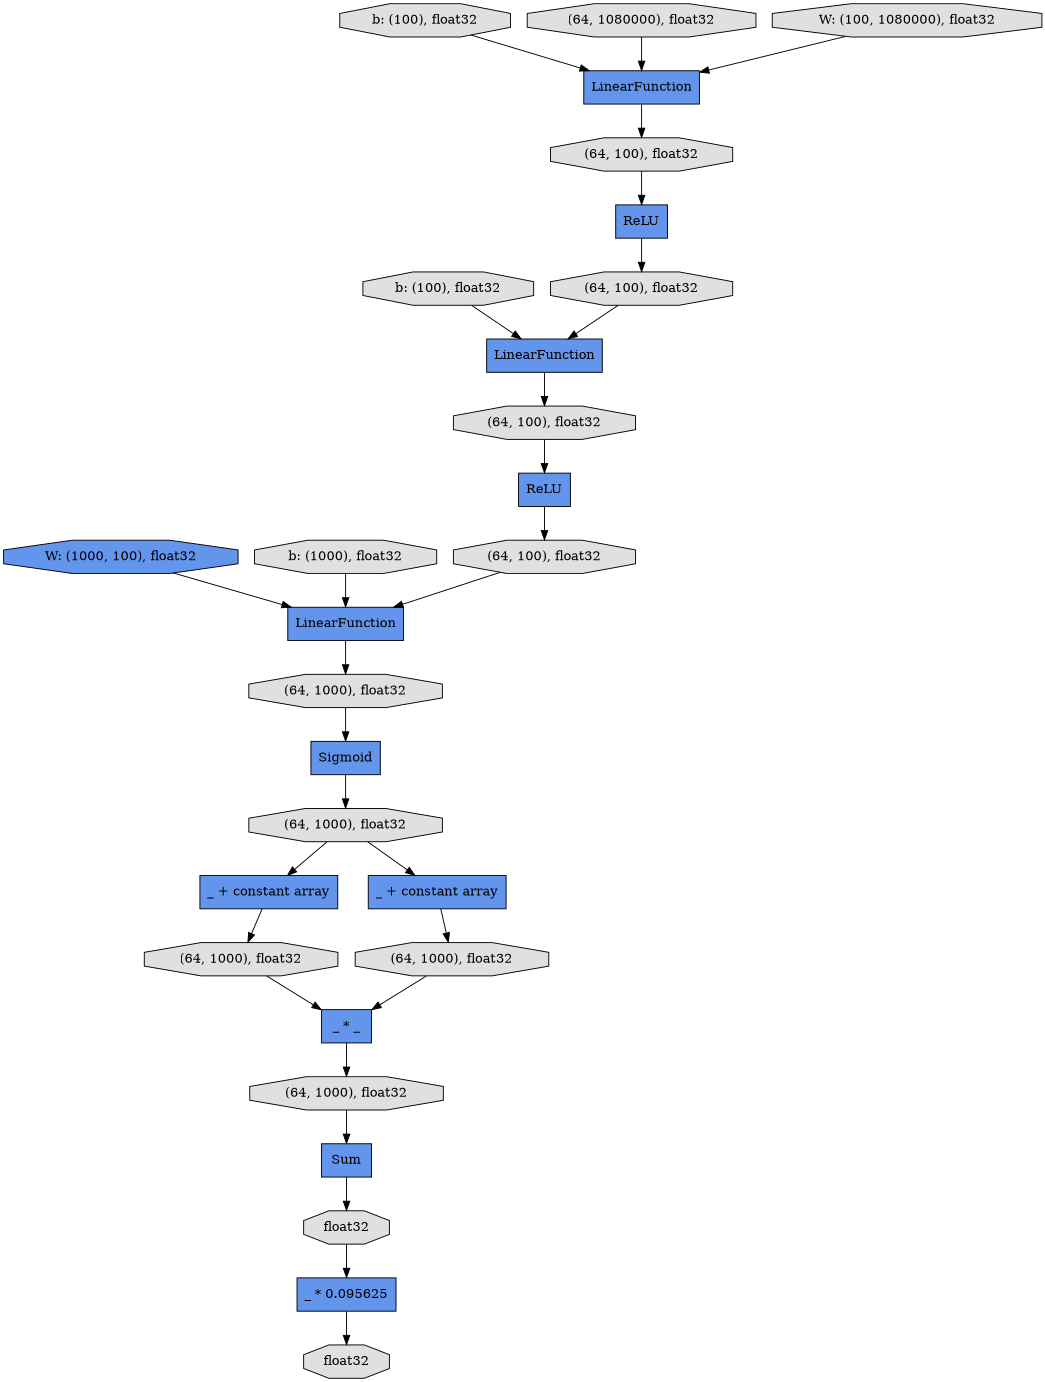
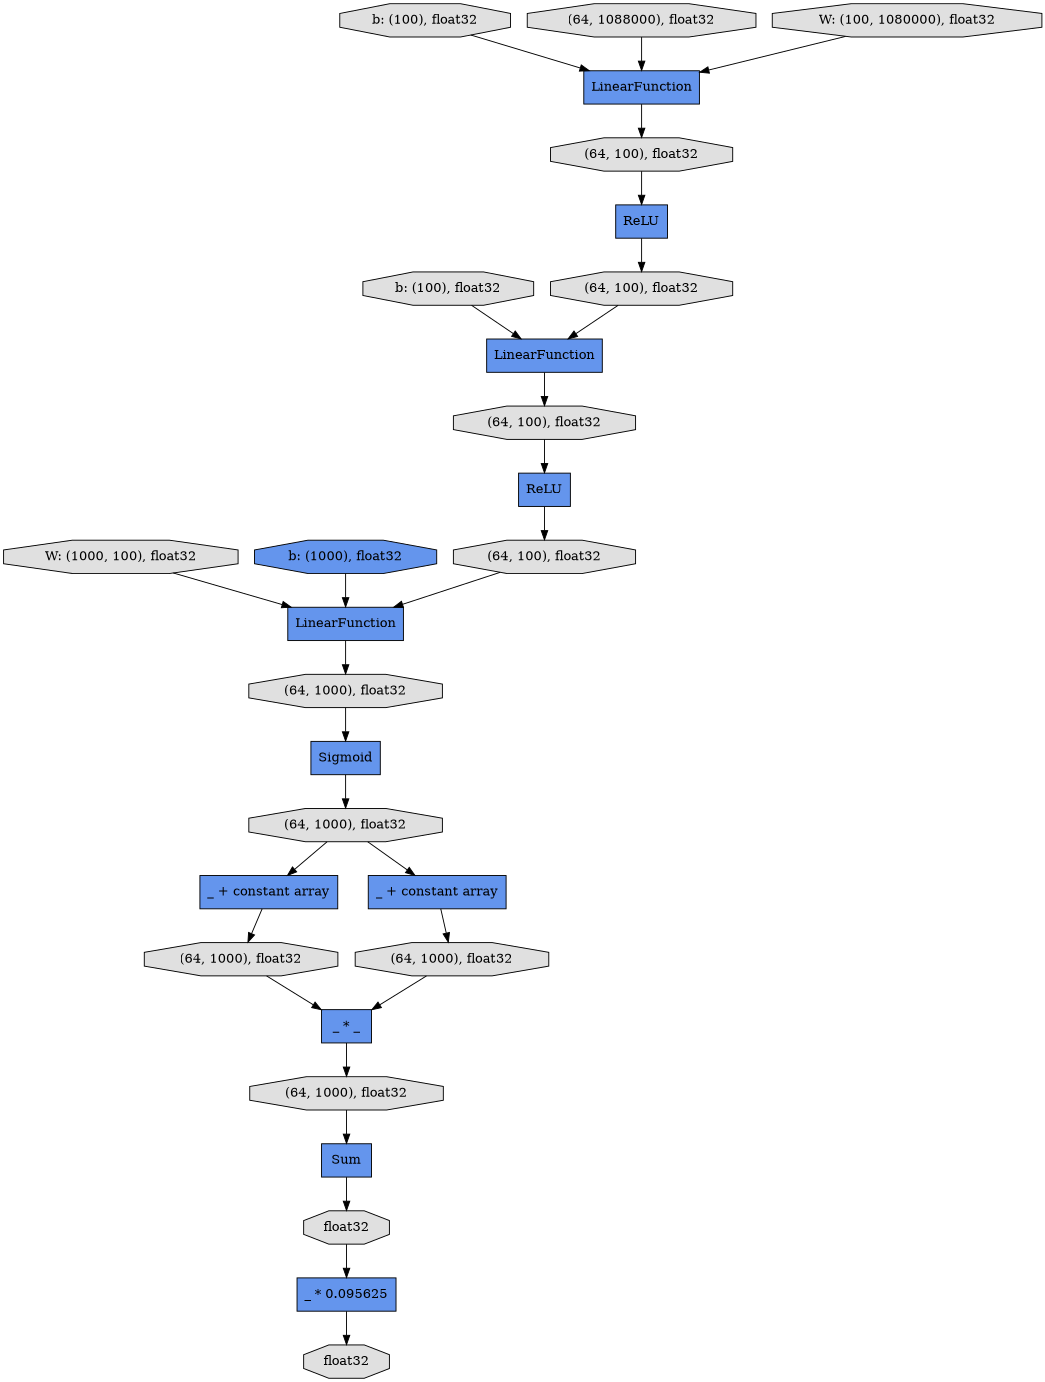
node "(64, 1080000), float32": label "(64, 1080000), float32" -> "(64, 1088000), float32"
node "W: (1000, 100), float32": fillcolor #6495ed -> #e0e0e0
node "b: (1000), float32": fillcolor #e0e0e0 -> #6495ed
